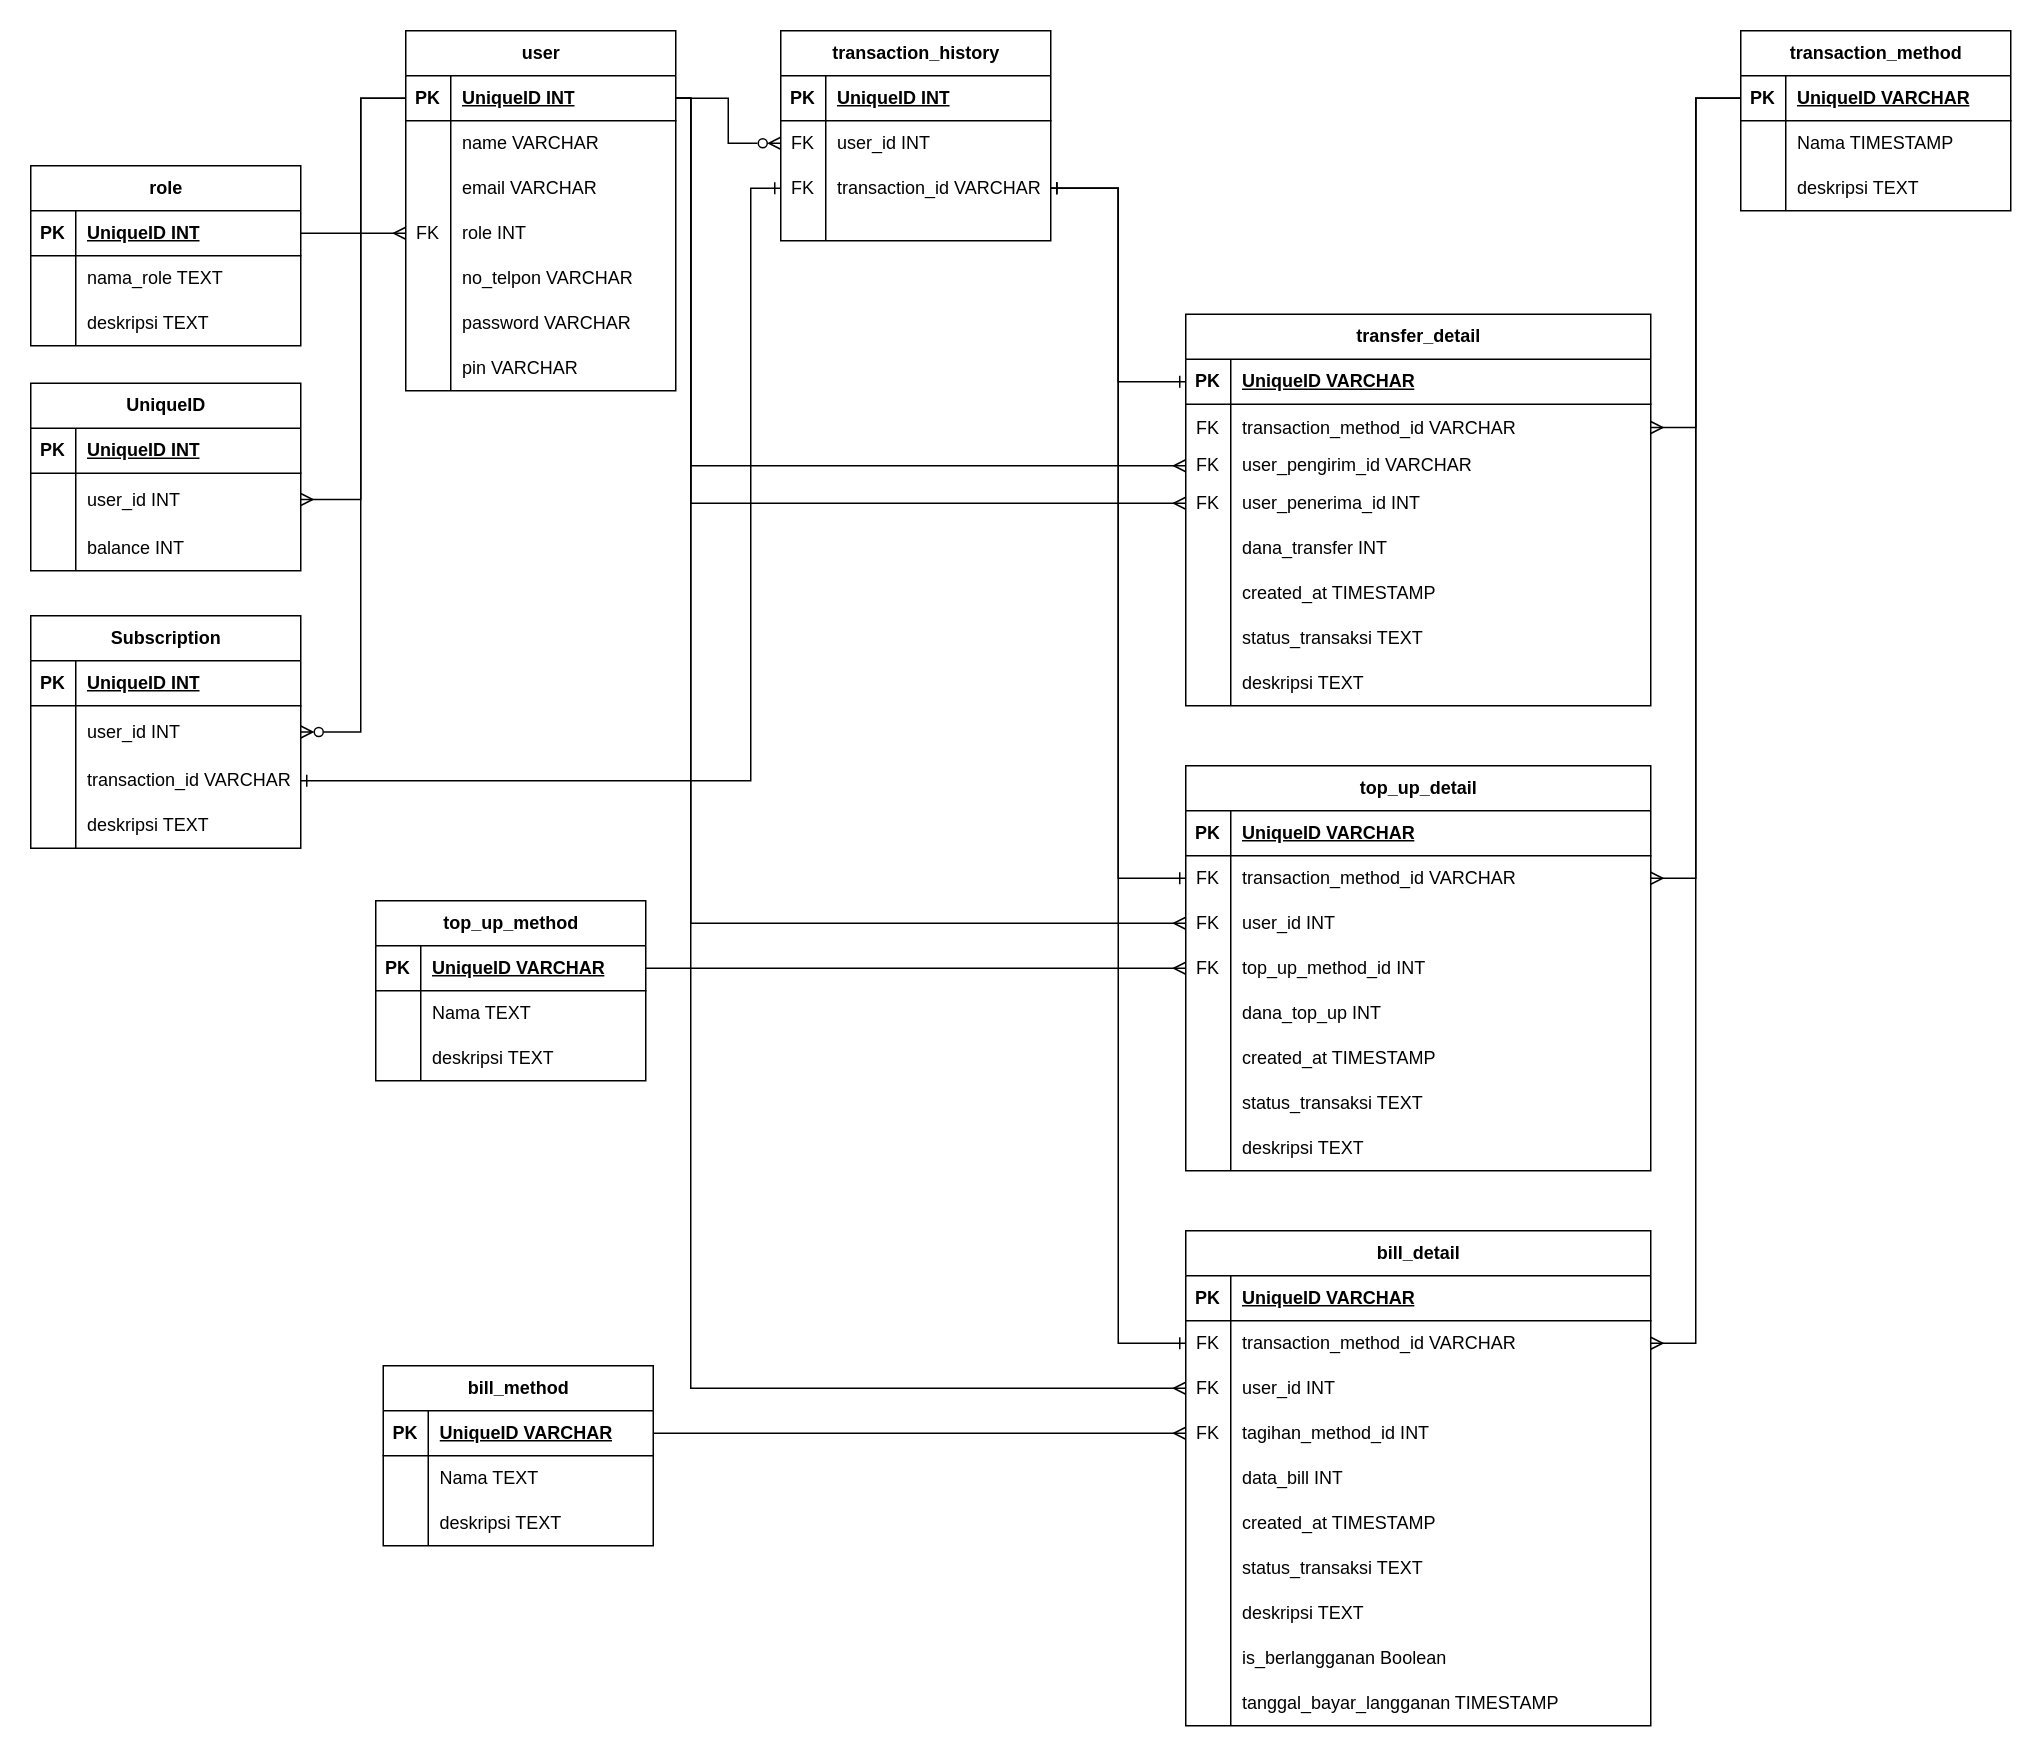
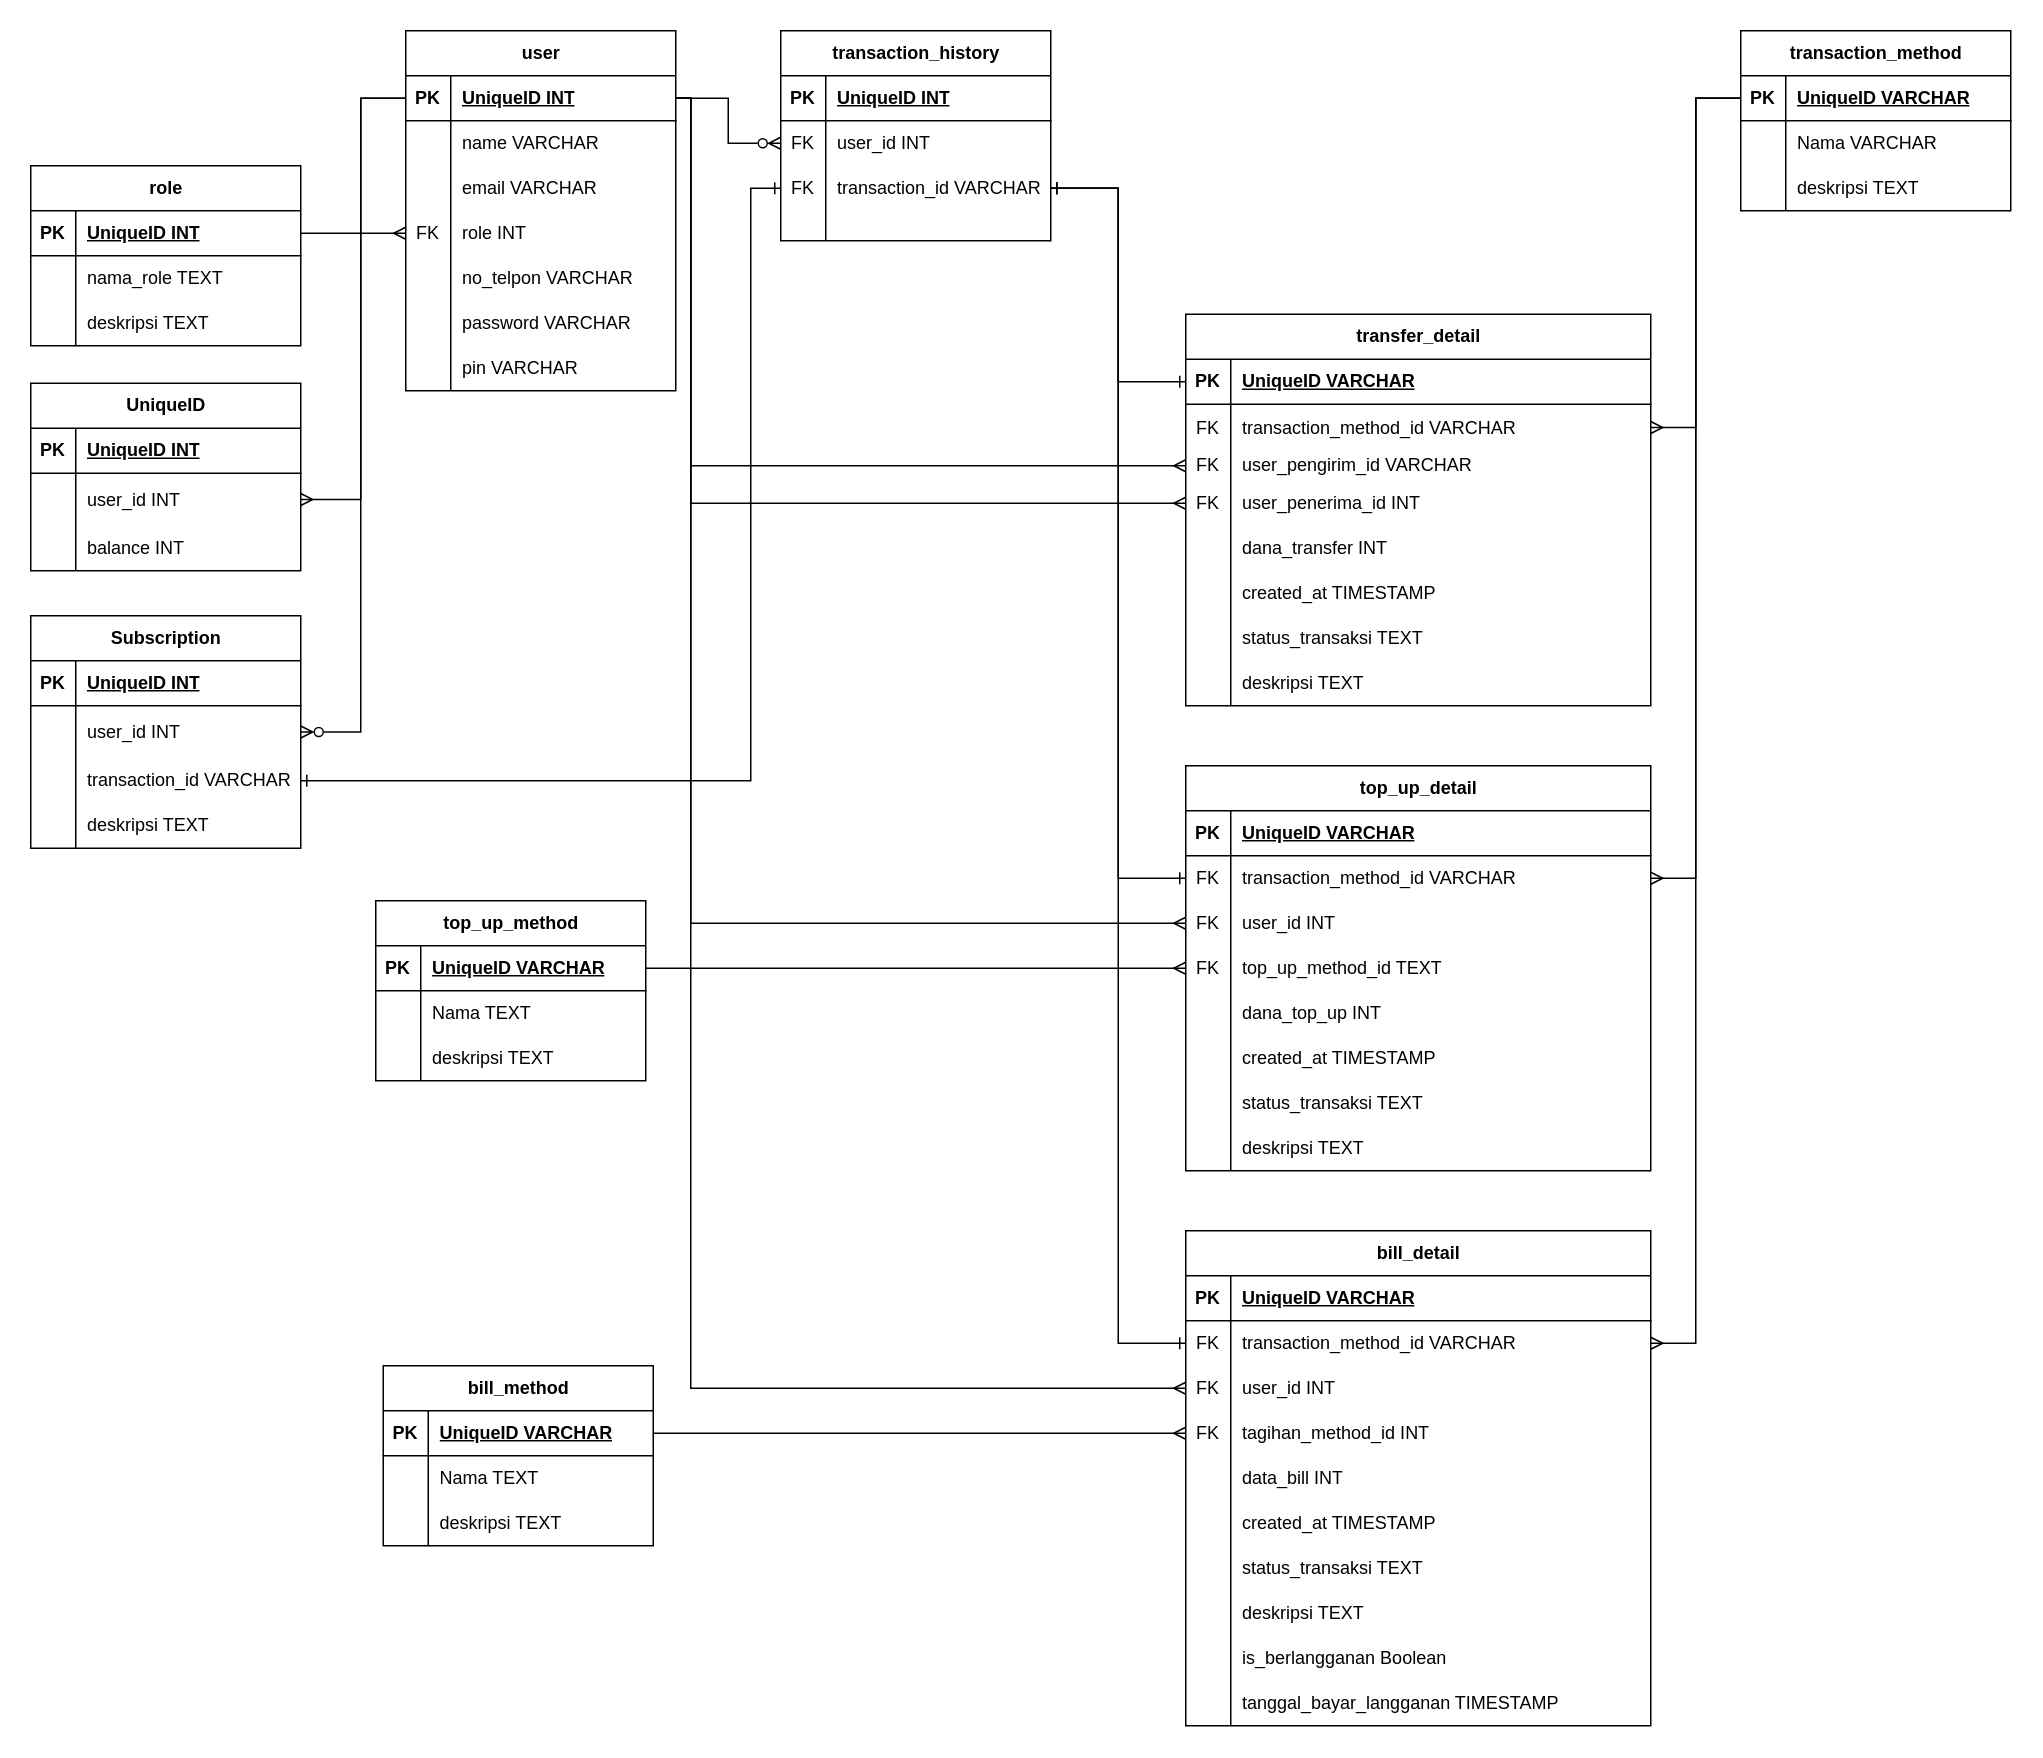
node "Nama TIMESTAMP": label "Nama TIMESTAMP" -> "Nama VARCHAR"
node "top_up_method_id INT": label "top_up_method_id INT" -> "top_up_method_id TEXT"
